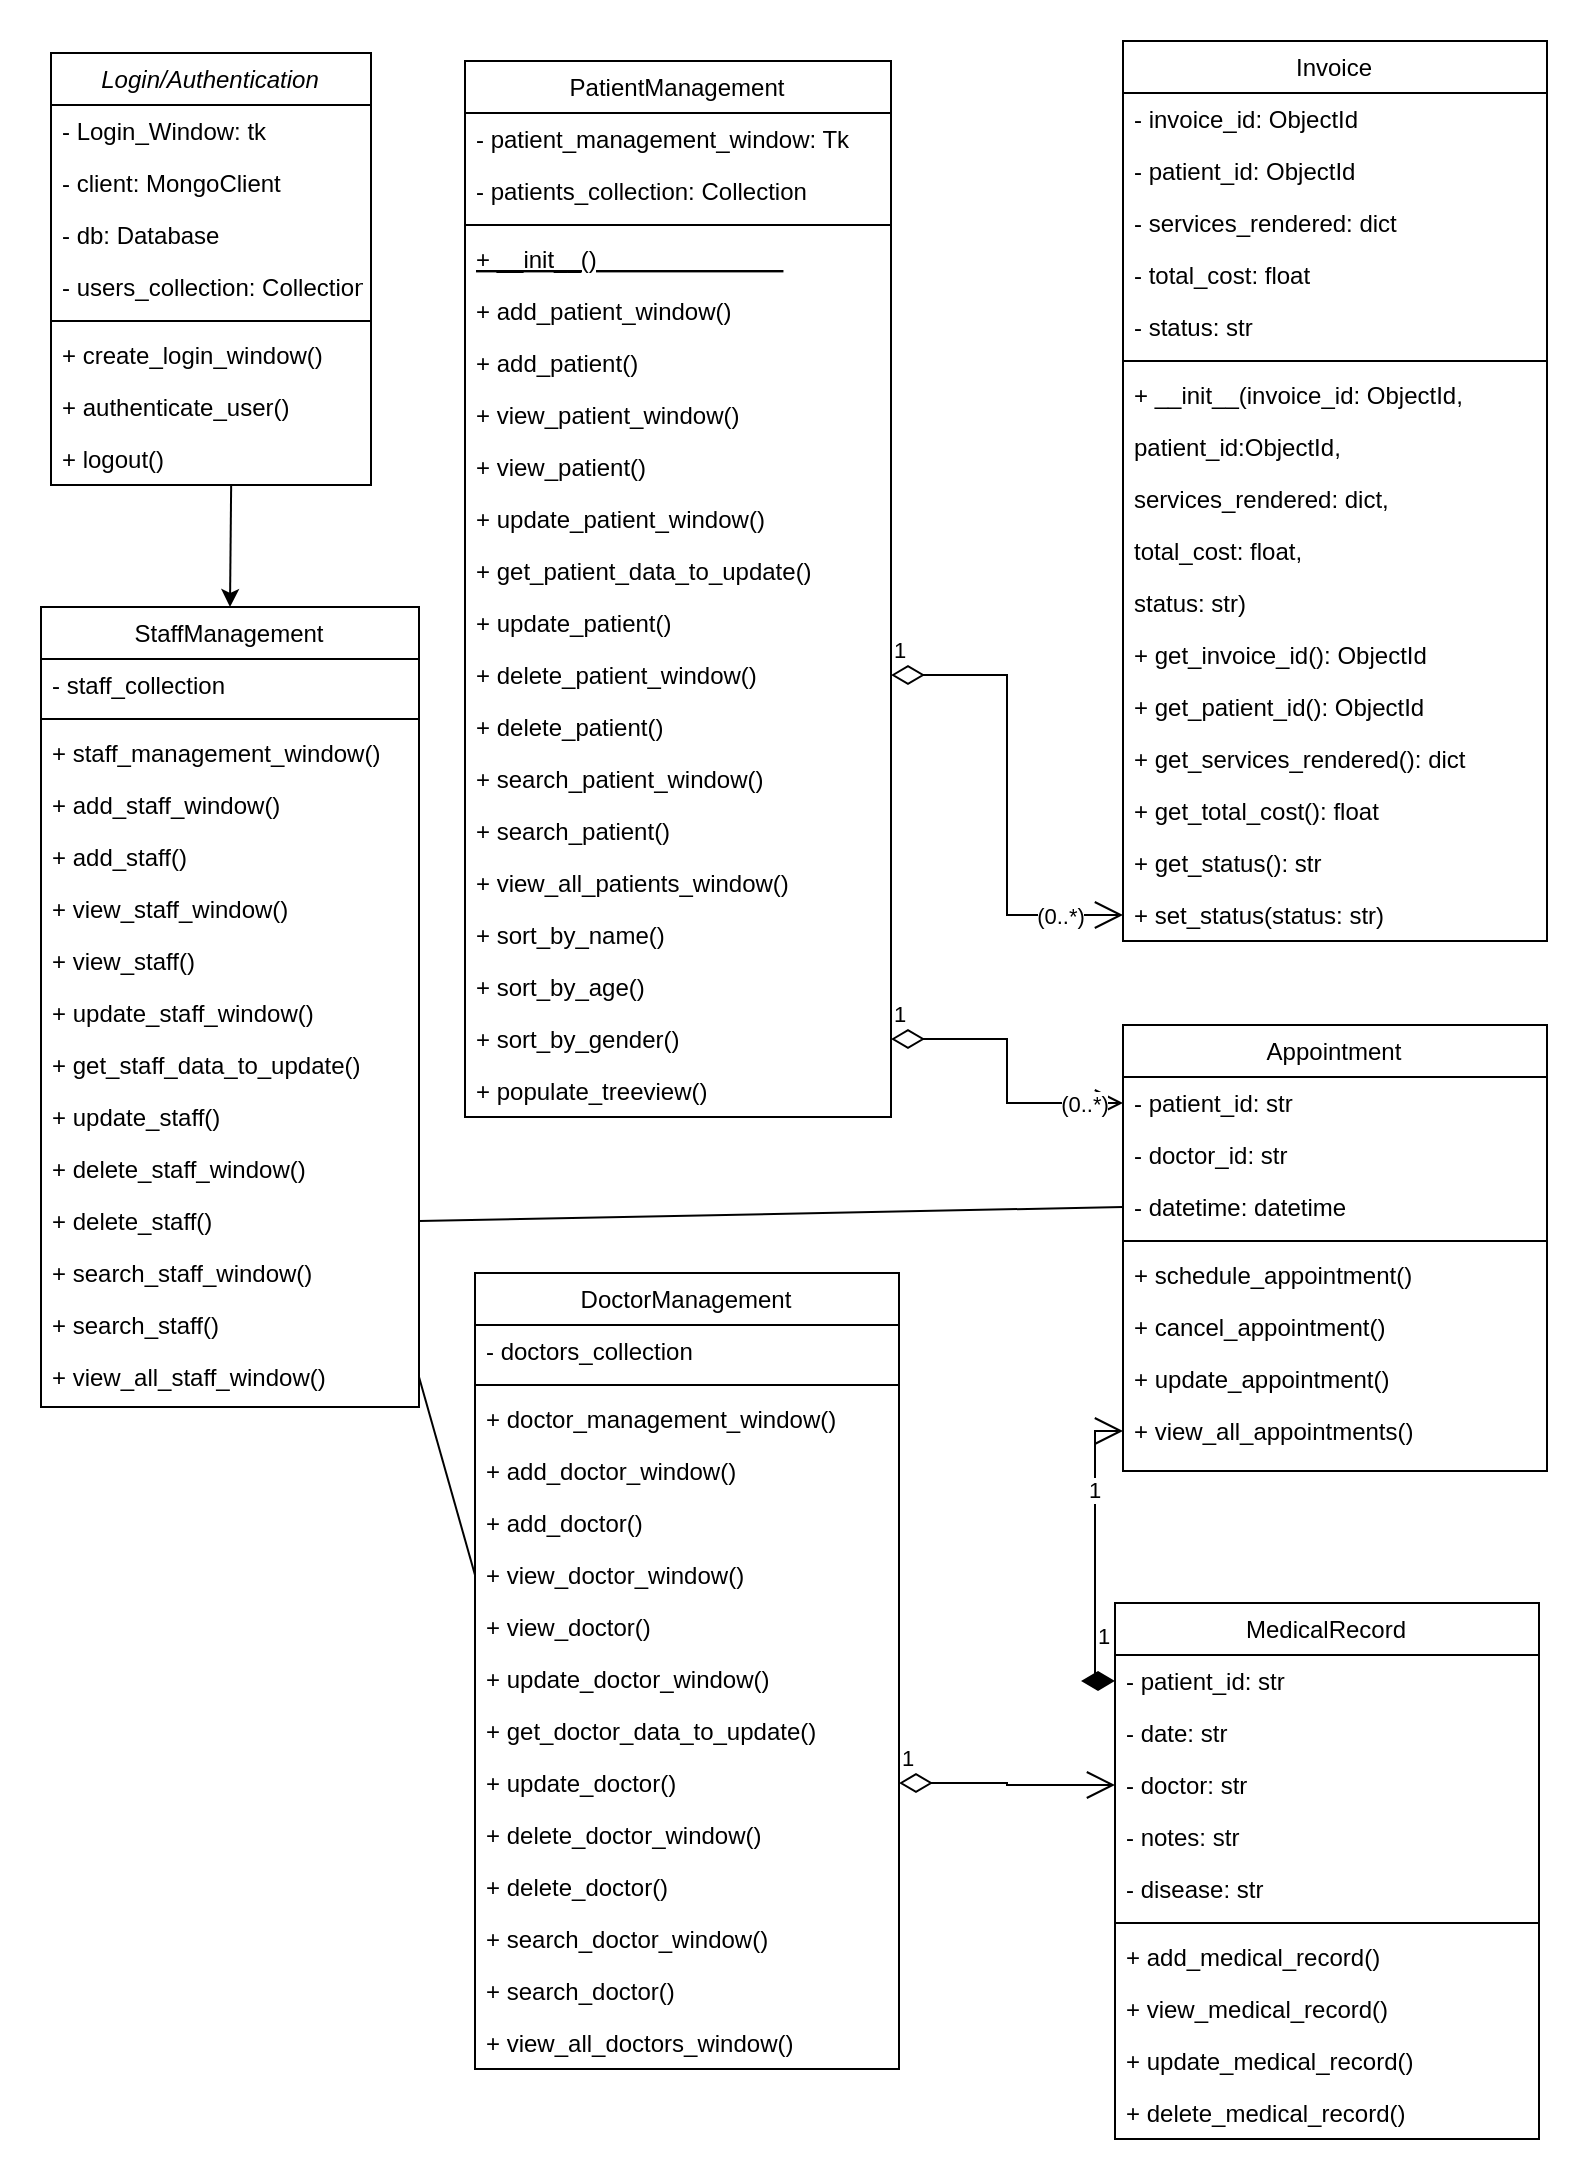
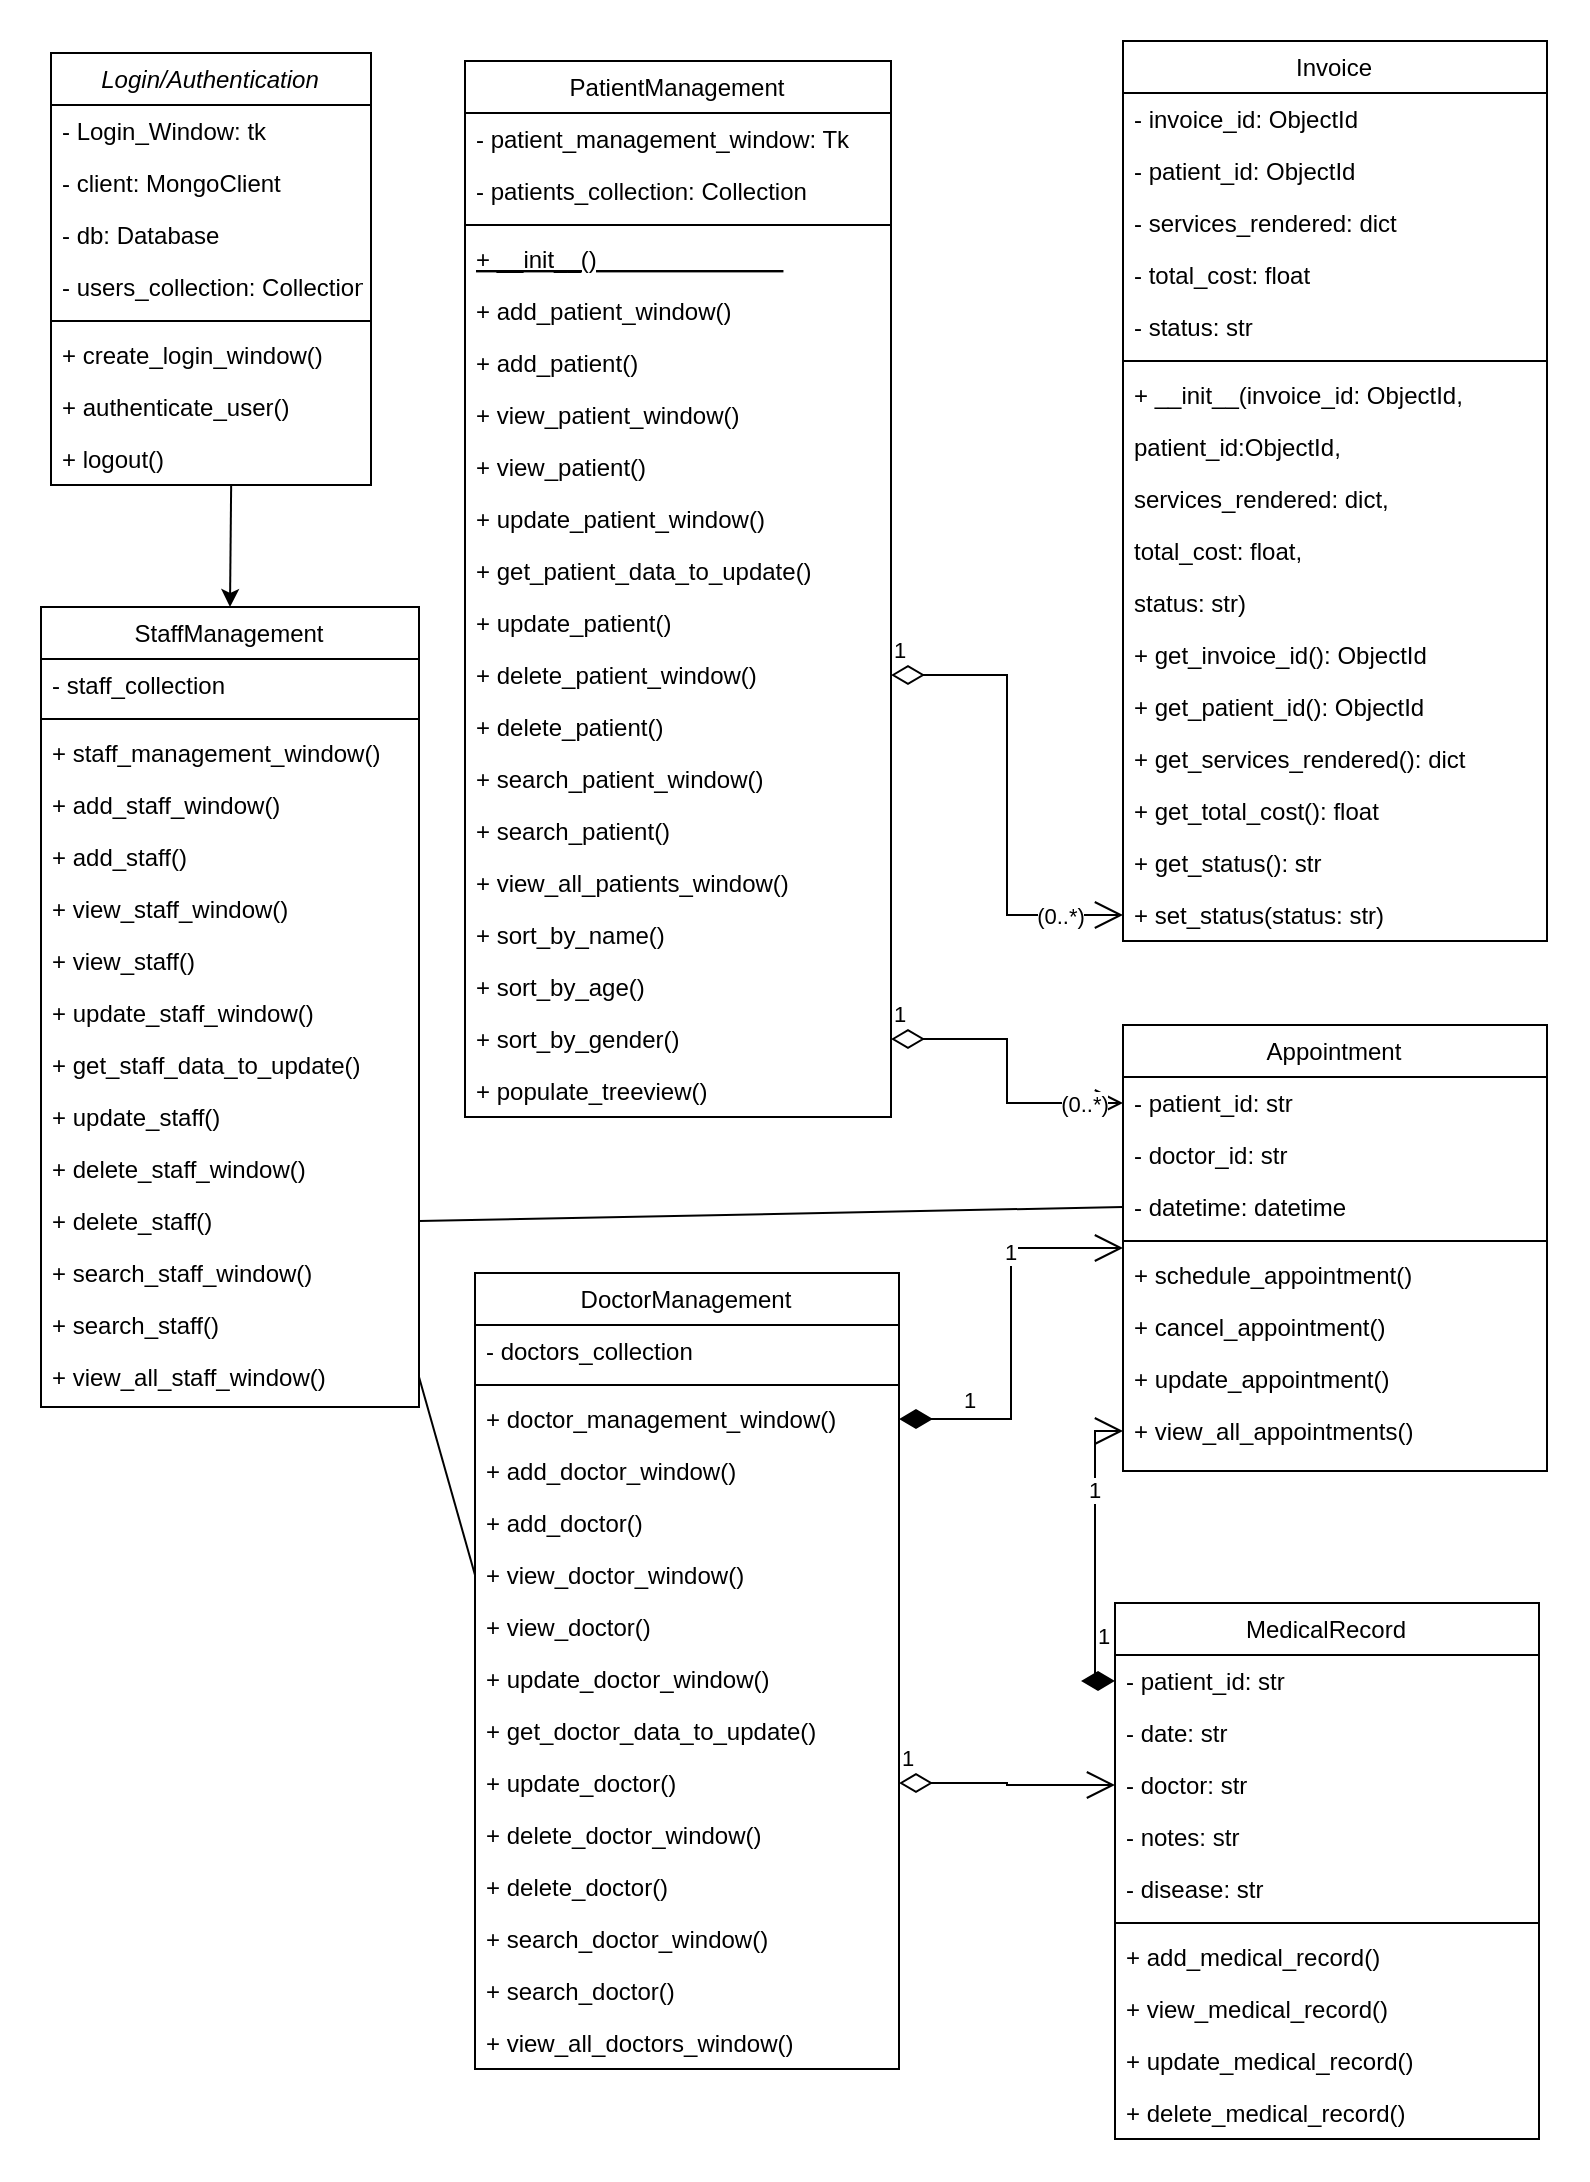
edge "Appointment" -- "+ doctor_management_window()": added, labels "1", "1"
